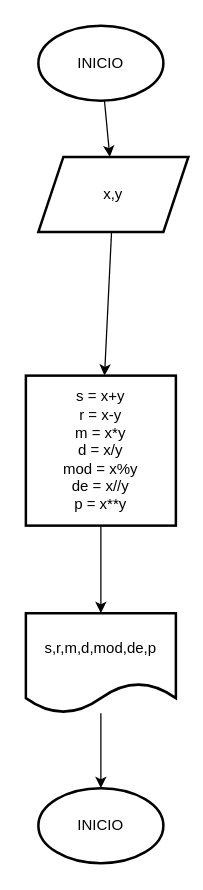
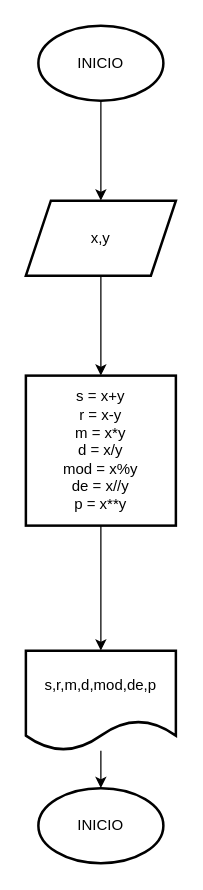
node "x,y": moved (113, 194) -> (101, 238)
node "s,r,m,d,mod,de,p": moved (101, 663) -> (101, 701)
